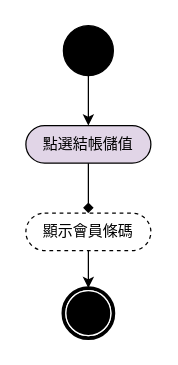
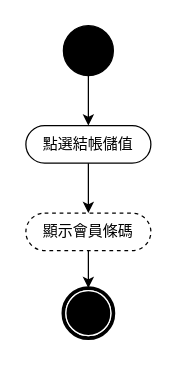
node "點選結帳儲值": fillcolor #e1d5e7 -> #ffffff
edge "點選結帳儲值" -> "顯示會員條碼": arrowhead diamond -> classic
